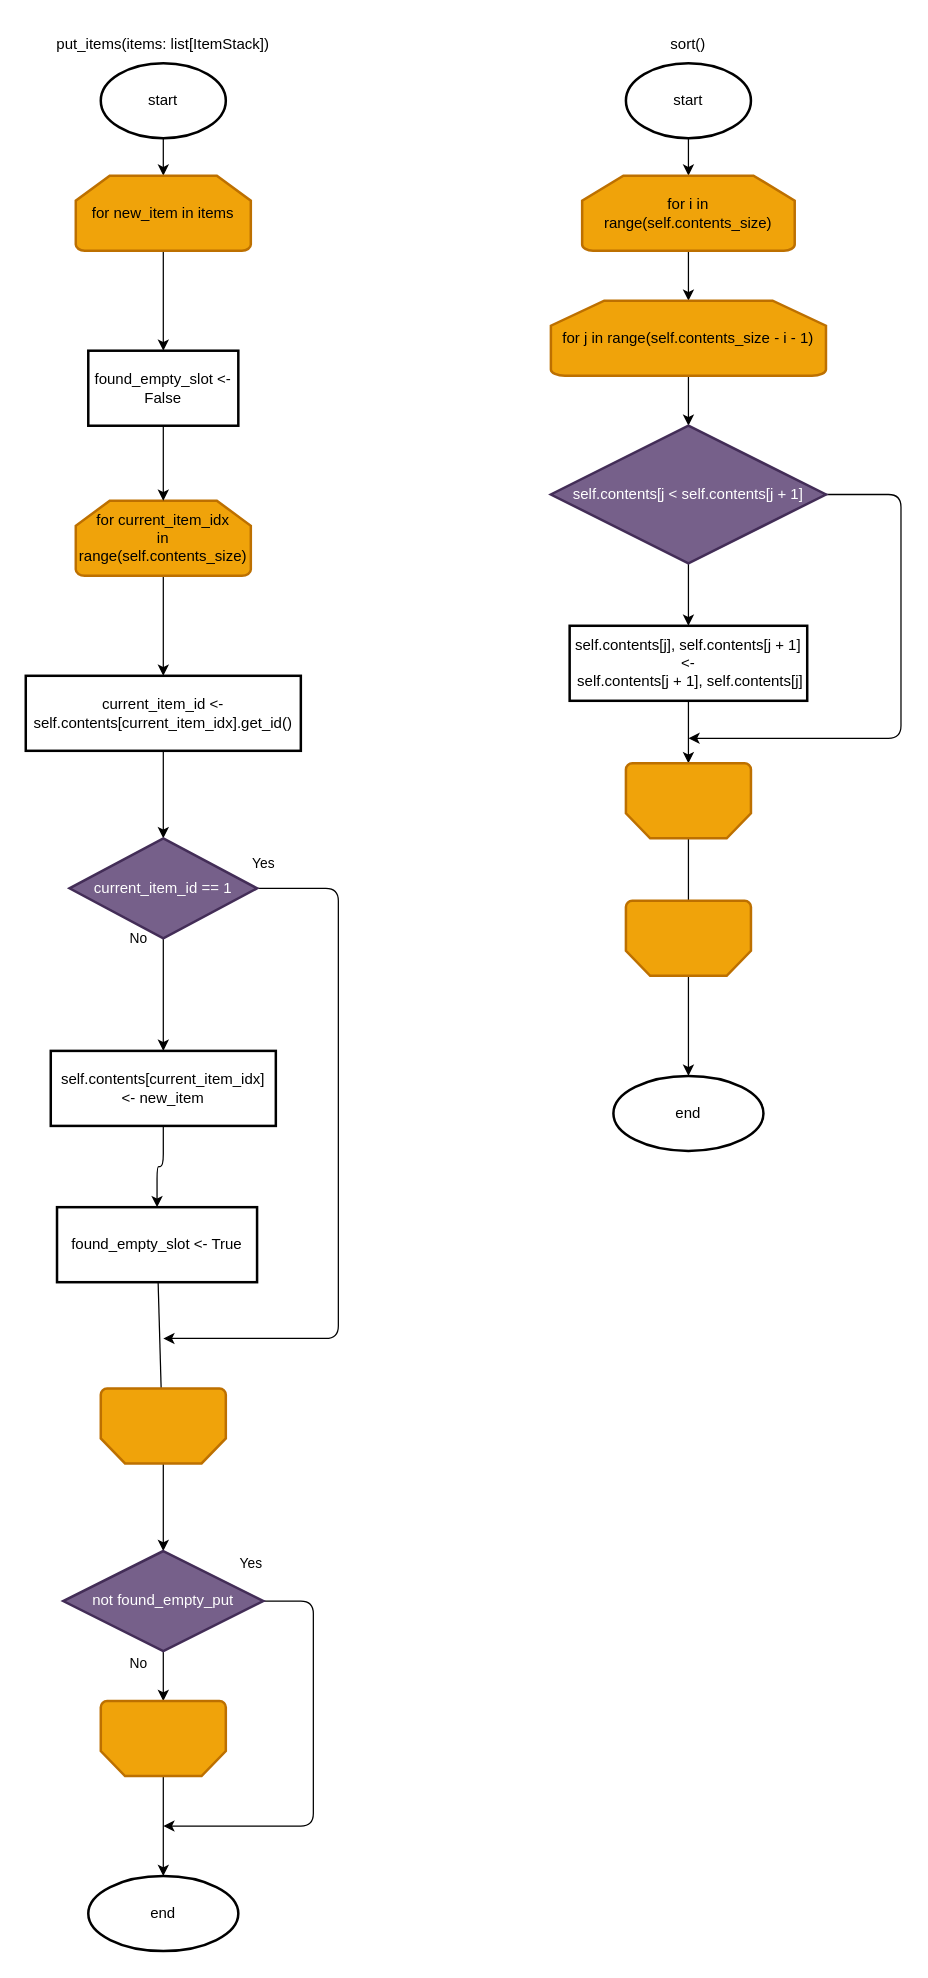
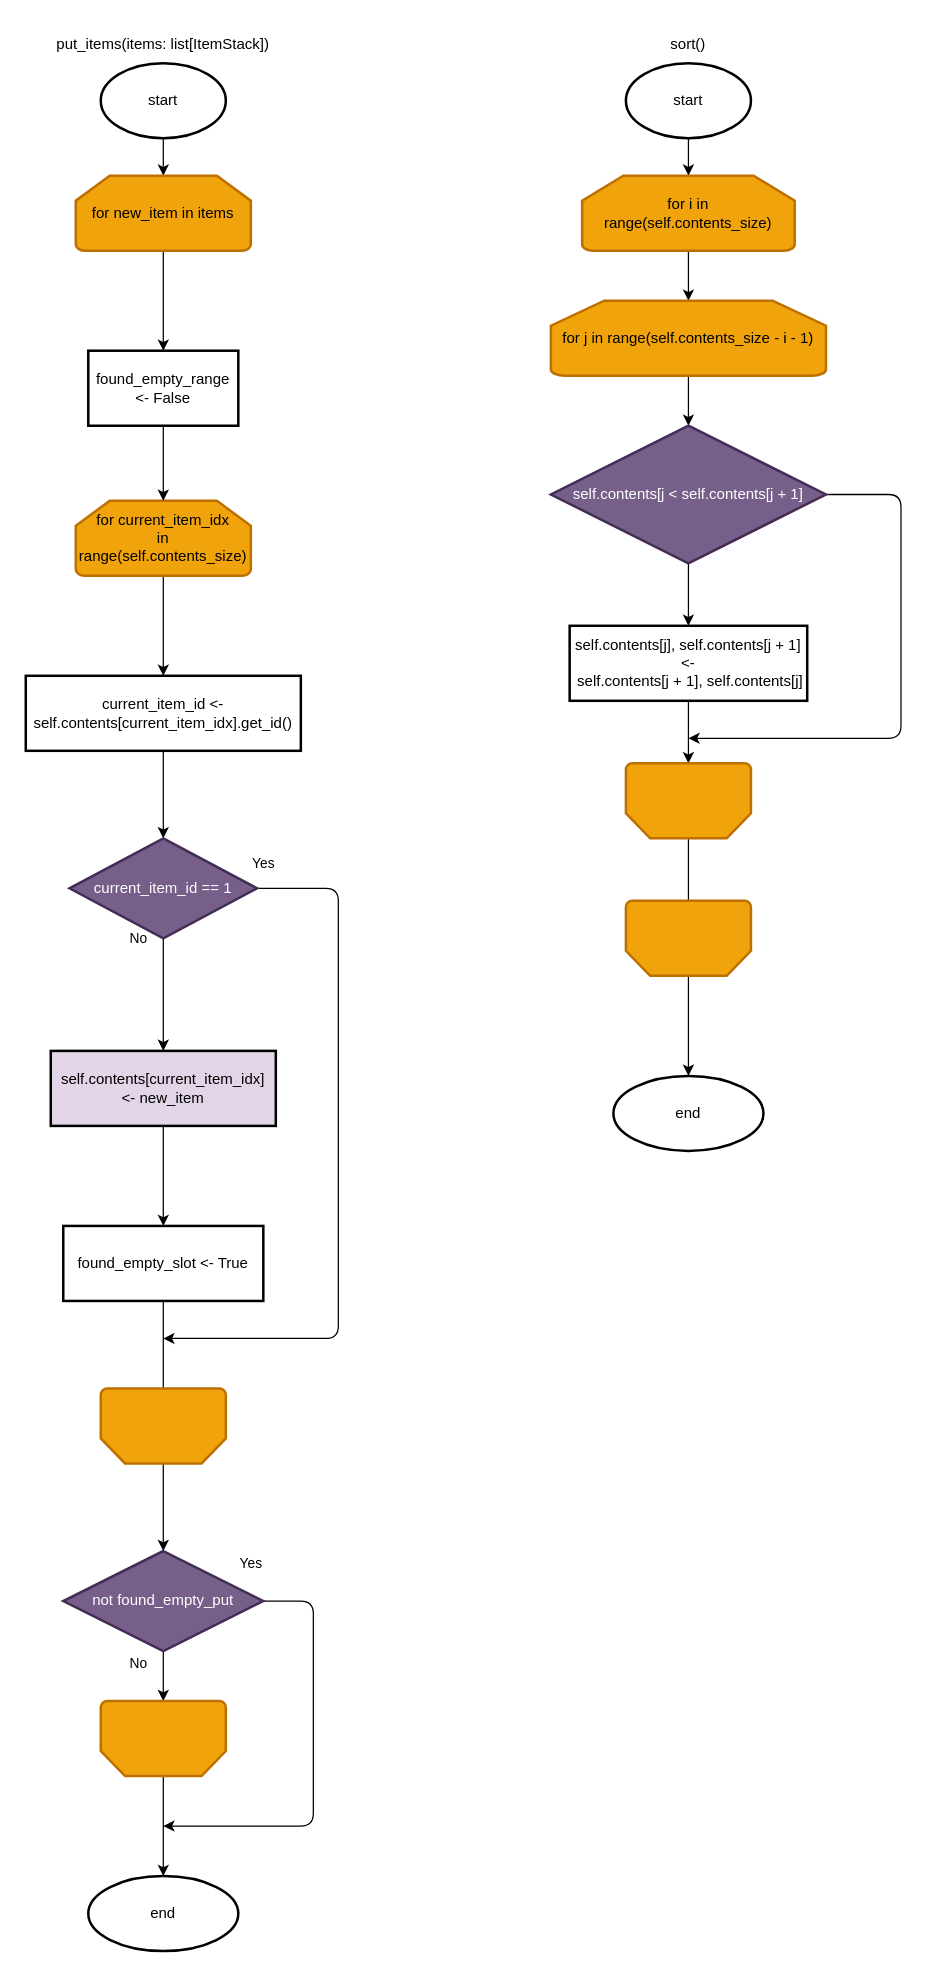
node "found_empty_slot <- False": label "found_empty_slot <- False" -> "found_empty_range <- False"
node "self.contents[current_item_idx] <- new_item": fillcolor #ffffff -> #e1d5e7
node "found_empty_slot <- True": moved (157, 1244) -> (163, 1263)
